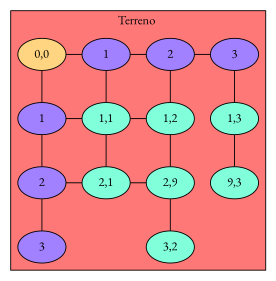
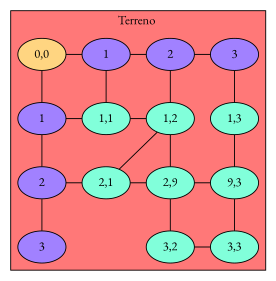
edge "1,1" -- "2,1": now "1,2" -- "2,1"
edge "2,9" -- "9,3": added
node "3,3": added
